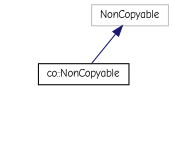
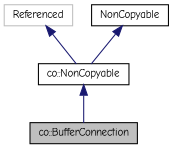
node "Referenced": added
node "NonCopyable": color grey75 -> black
node "co::BufferConnection": added
